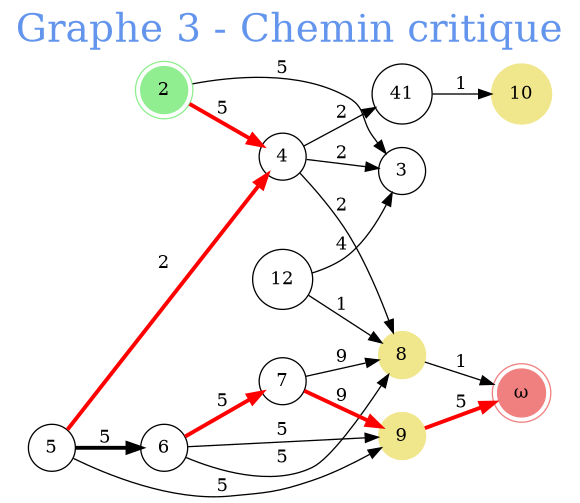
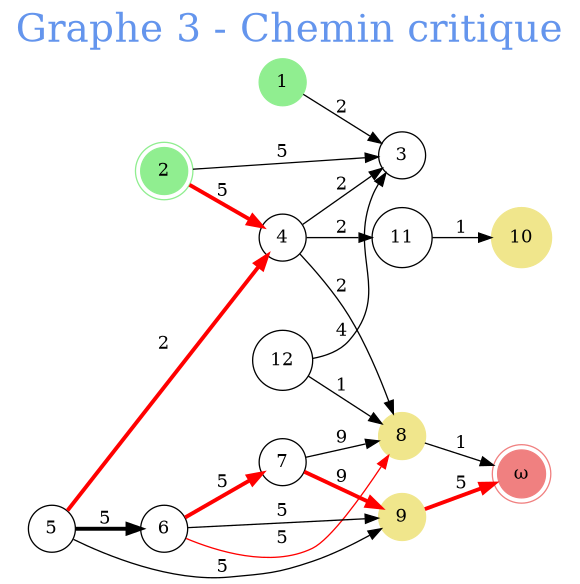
node "1": added
node "41": label "41" -> "11"
edge "6" -> "8": color black -> red
